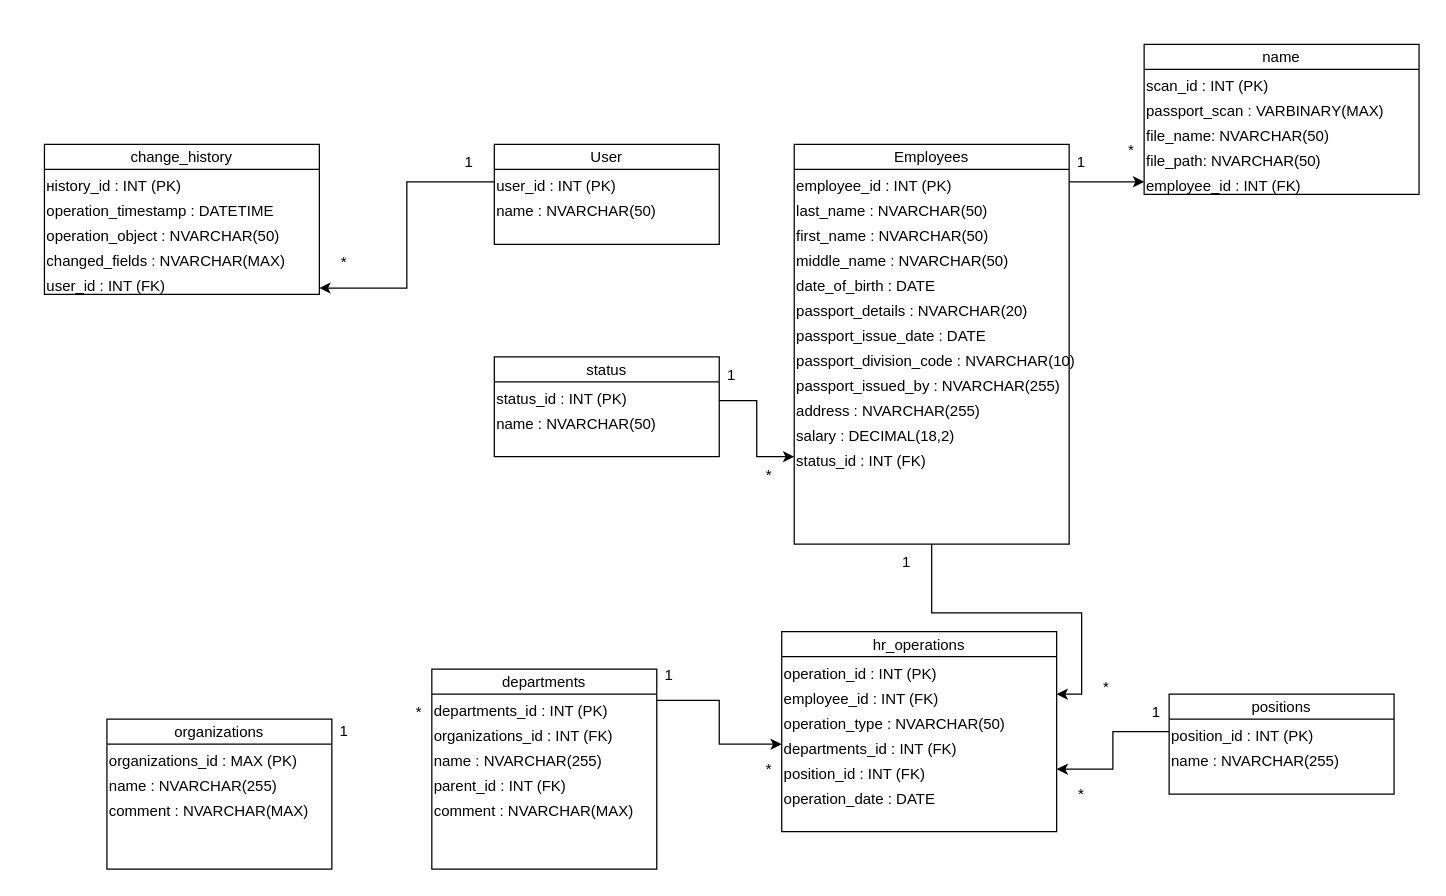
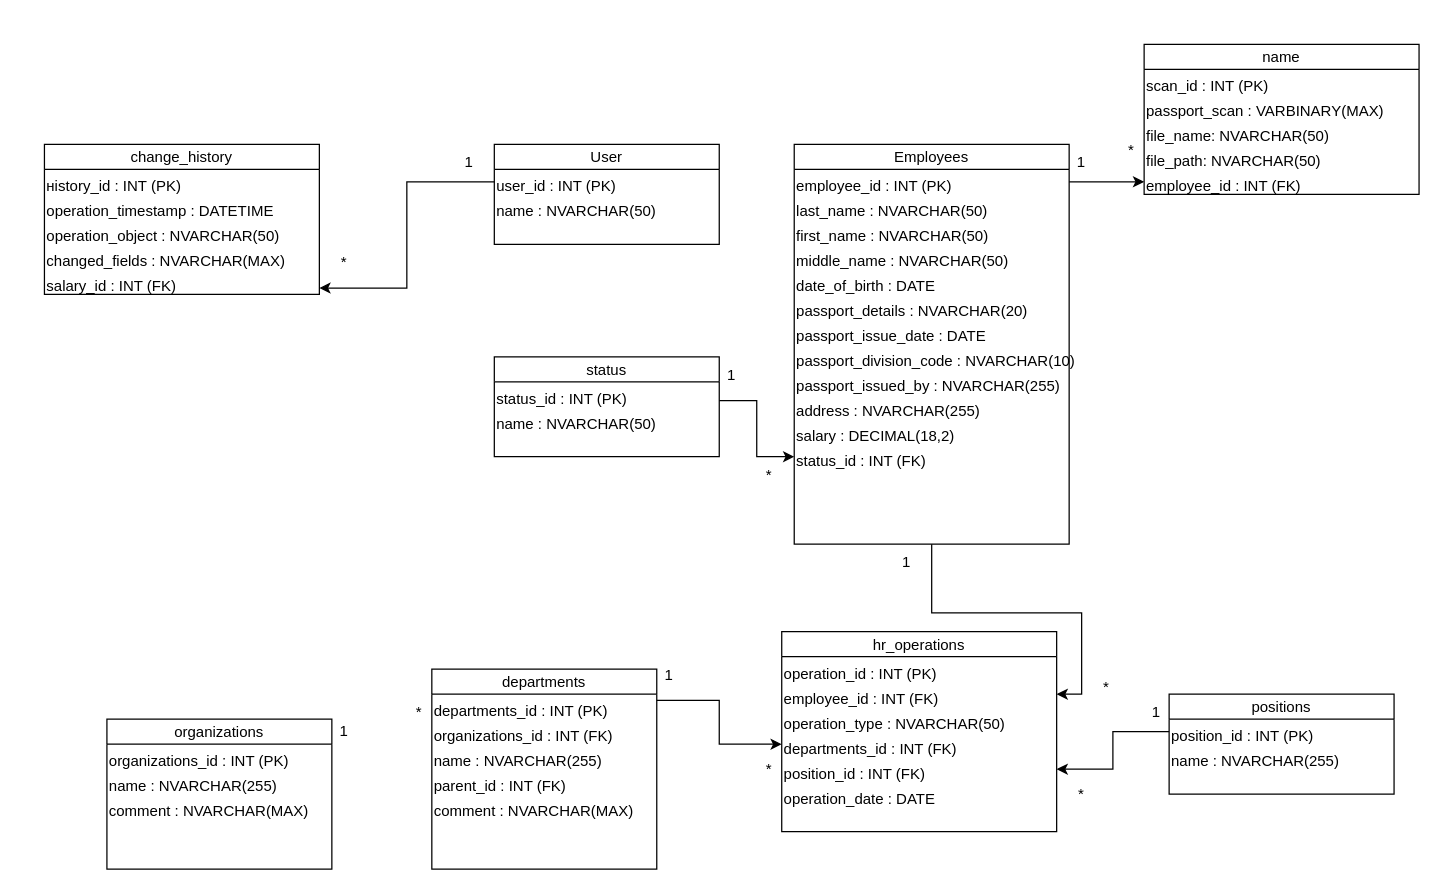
node "user_id : INT (FK)": label "user_id : INT (FK)" -> "salary_id : INT (FK)"
node "organizations_id : MAX (PK)": label "organizations_id : MAX (PK)" -> "organizations_id : INT (PK)"
